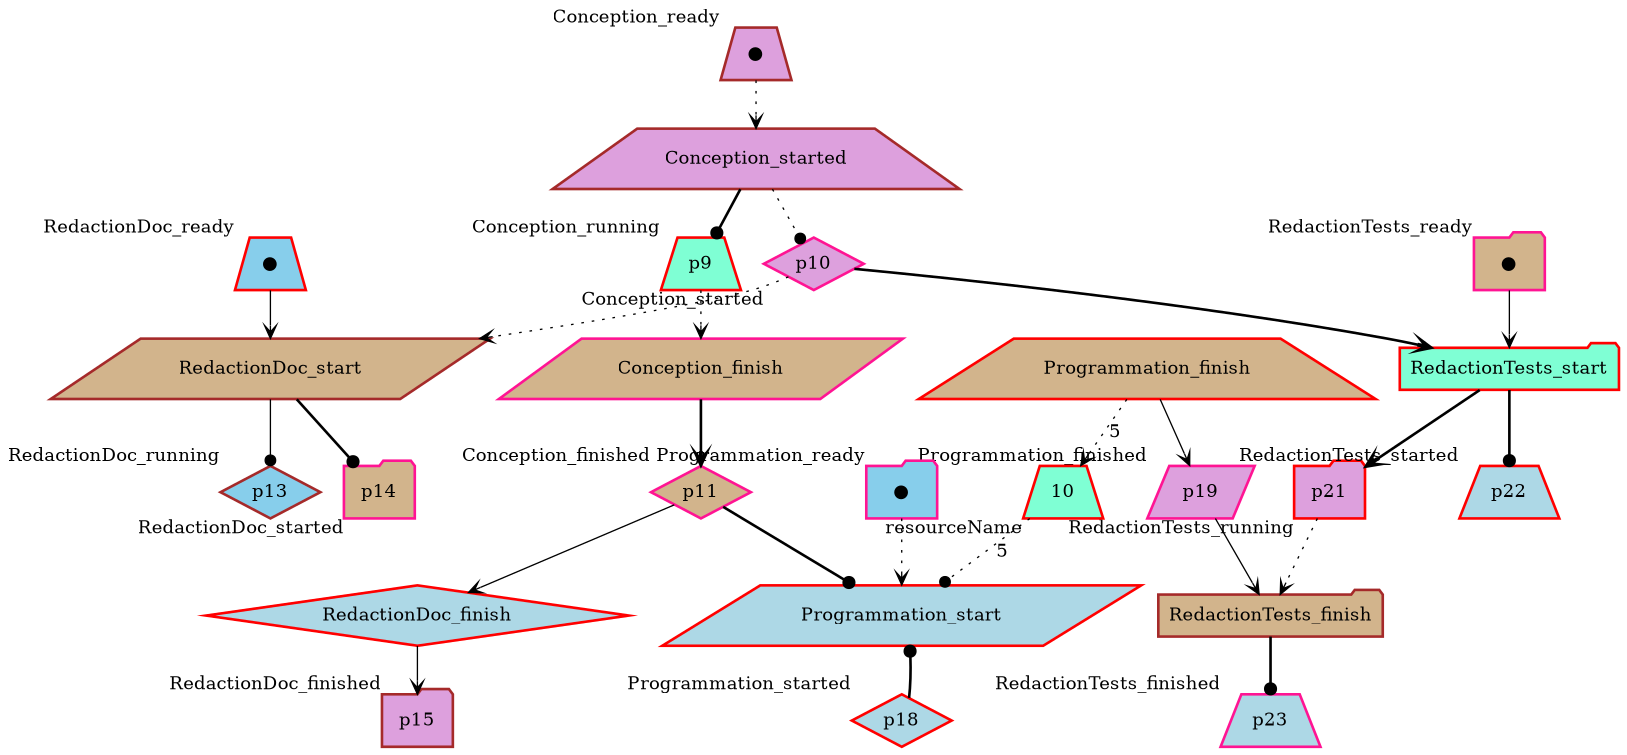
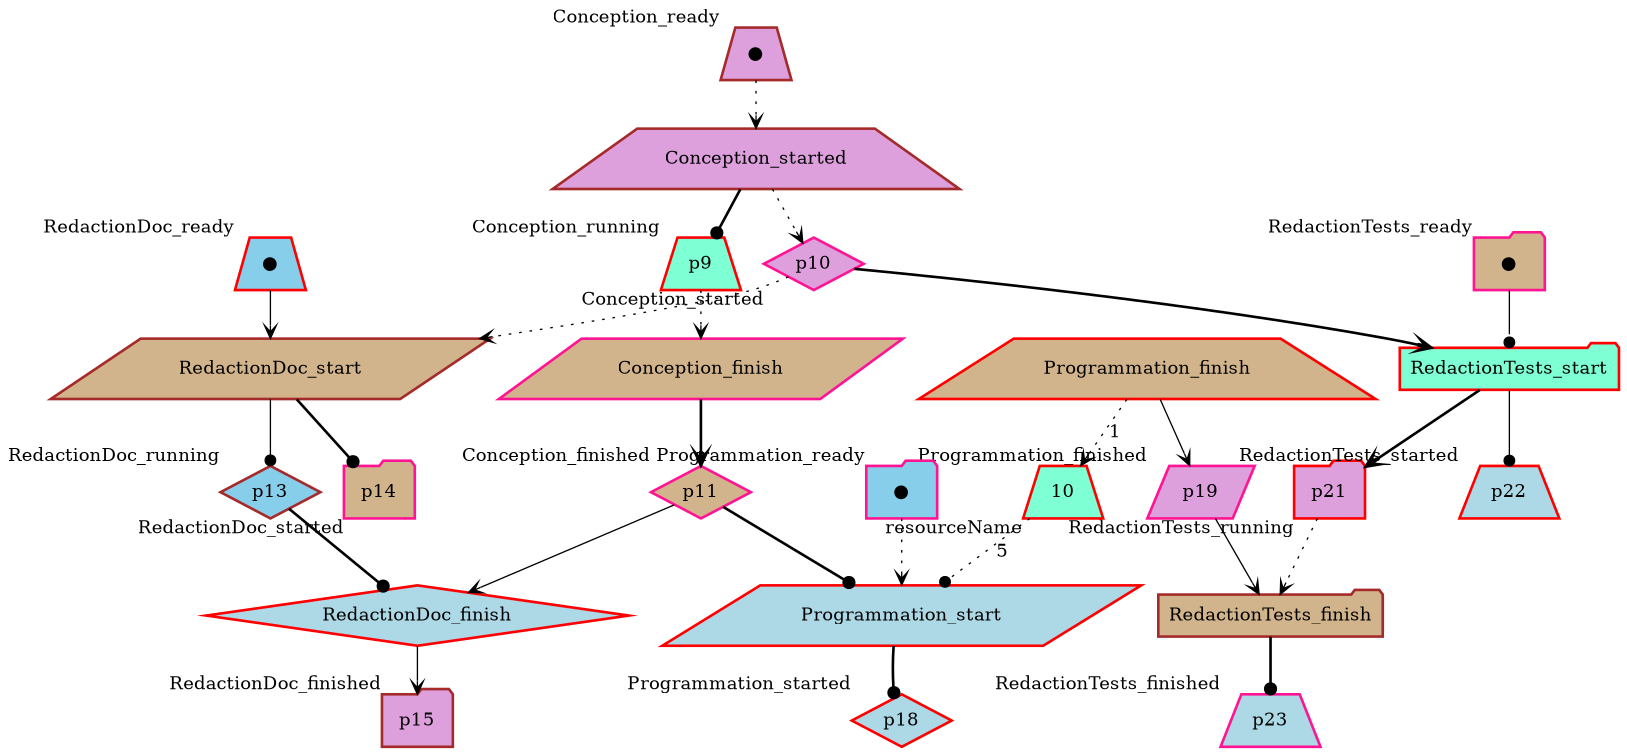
edge "Conception_started" -> "p10 Conception_started": arrowhead dot -> vee
edge "● RedactionTests_ready" -> "RedactionTests_start": arrowhead vee -> dot
edge "RedactionTests_start" -> "p22 RedactionTests_started": style bold -> solid
edge "Programmation_finish" -> "10 resourceName": label "5" -> "1"
edge "p13 RedactionDoc_running" -> "RedactionDoc_finish": added
edge "p18 Programmation_started" -> "Programmation_start": reversed
